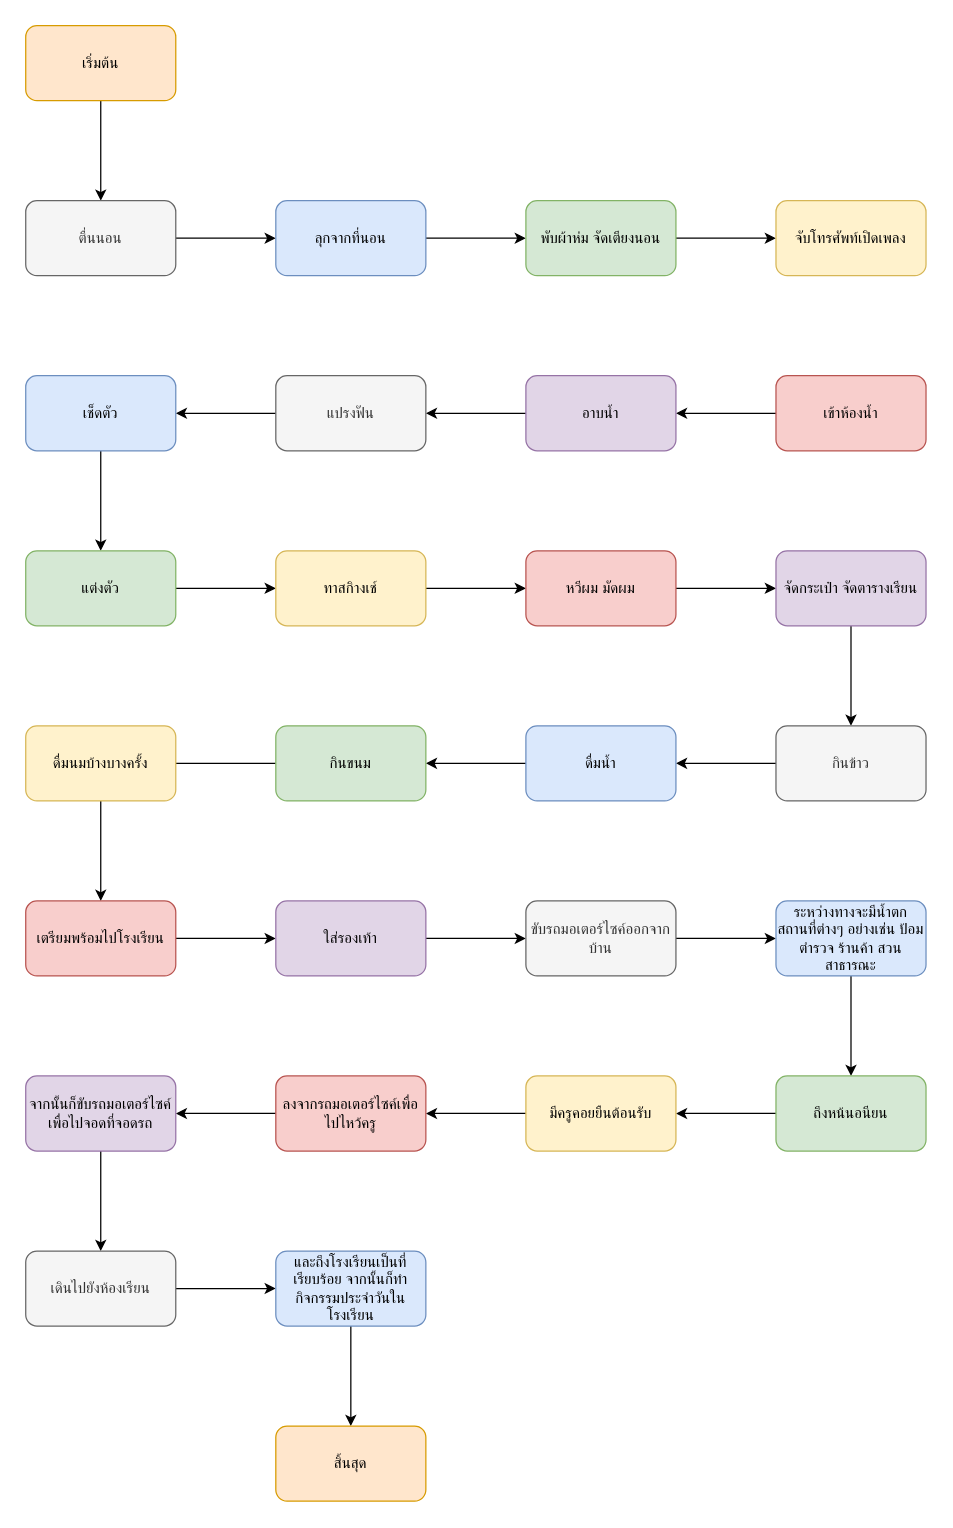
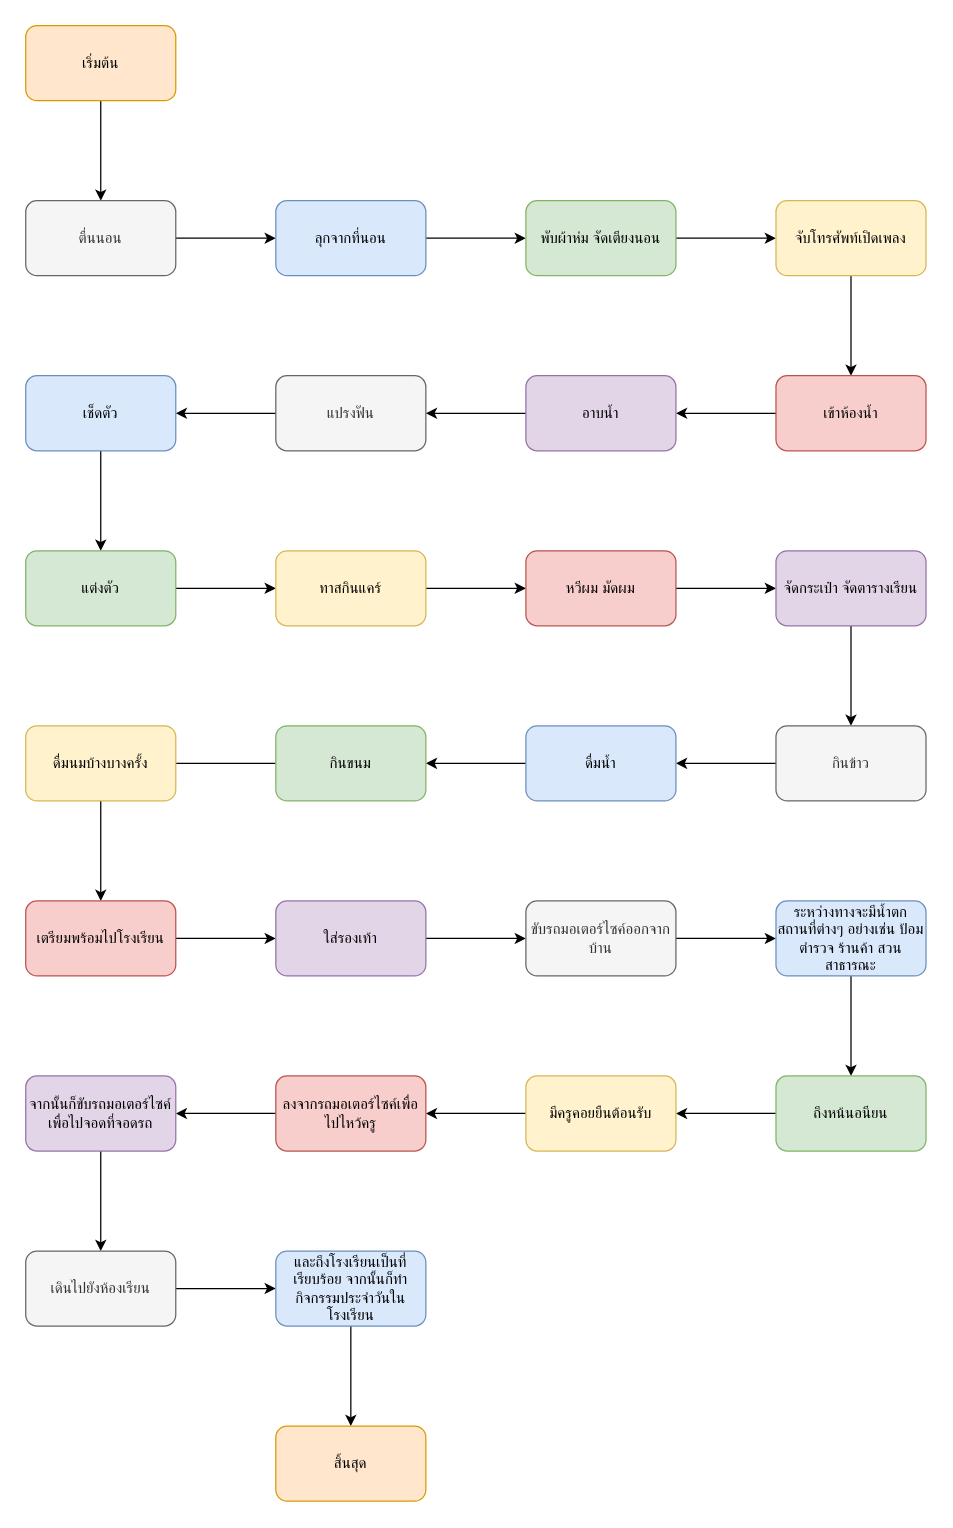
edge "จับโทรศัพท์เปิดเพลง" -> "เข้าห้องน้ำ": added
node "ทาสกิางเช์": label "ทาสกิางเช์" -> "ทาสกินแคร์"
